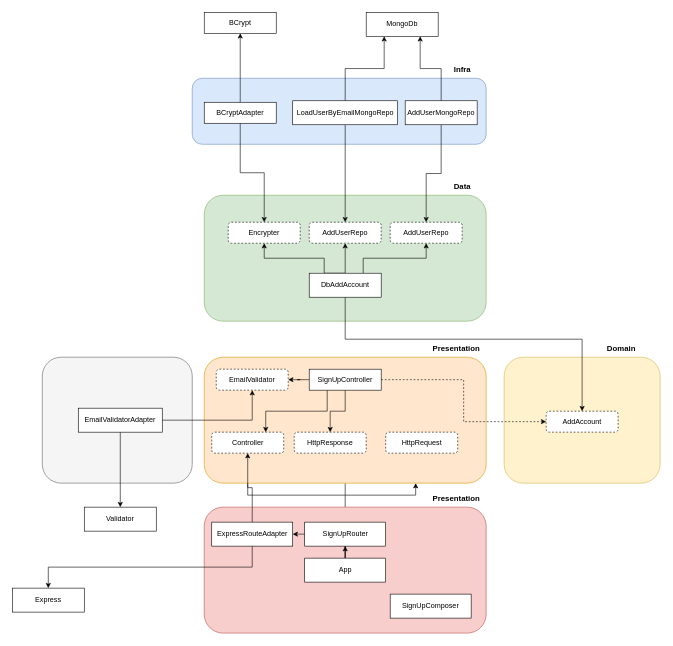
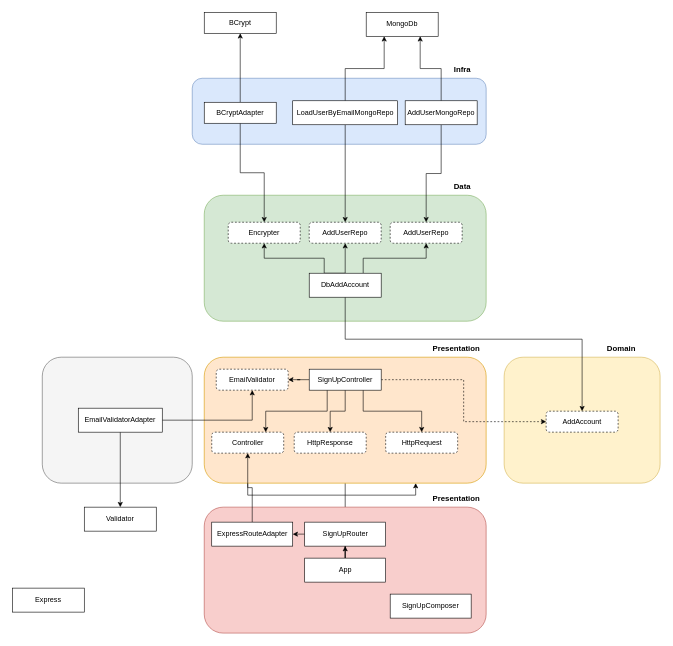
edge "SignUpController" -> "HttpRequest": added
edge "ExpressRouteAdapter" -> "Express": removed
